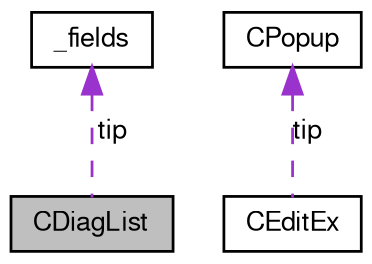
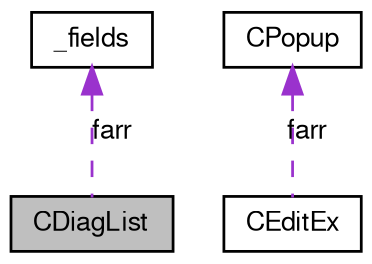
edge "CDiagList" -> "_fields": label "tip" -> "farr"
edge "CEditEx" -> "CPopup": label "tip" -> "farr"
